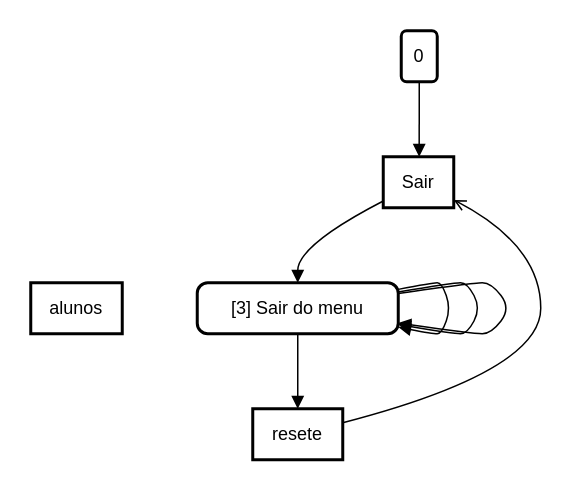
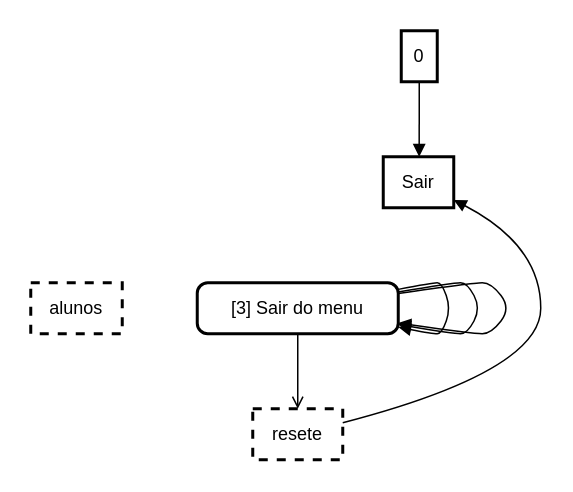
node "0": shape rounded rectangle -> rectangle
edge "Sair" -> "[3] Sair do menu": removed
edge "resete" -> "Sair": arrowhead open -> block
node "alunos": style solid -> dashed
edge "[3] Sair do menu" -> "resete": arrowhead block -> open
node "resete": style solid -> dashed
